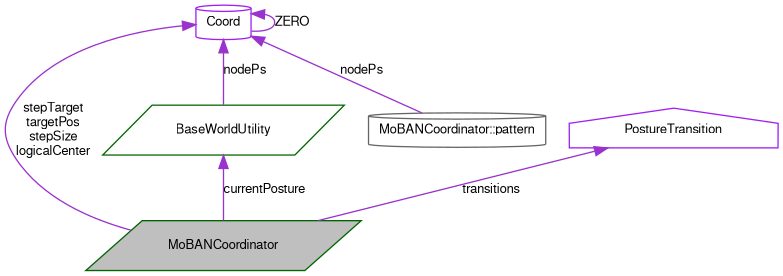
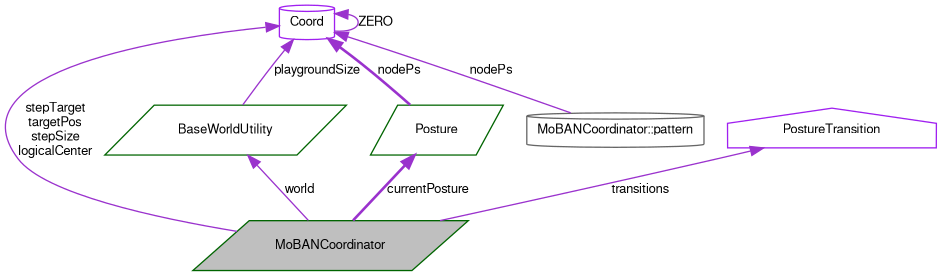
edge "BaseWorldUtility" -> "Coord": label "nodePs" -> "playgroundSize"
node "Posture": added
edge "MoBANCoordinator" -> "BaseWorldUtility": label "currentPosture" -> "world"
